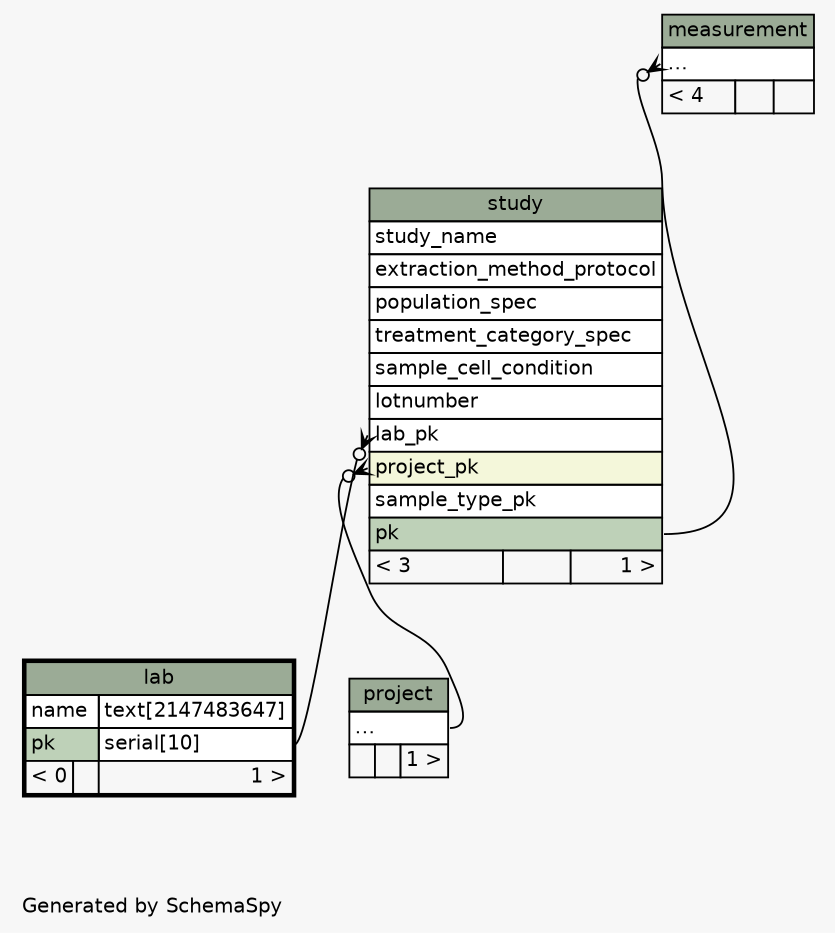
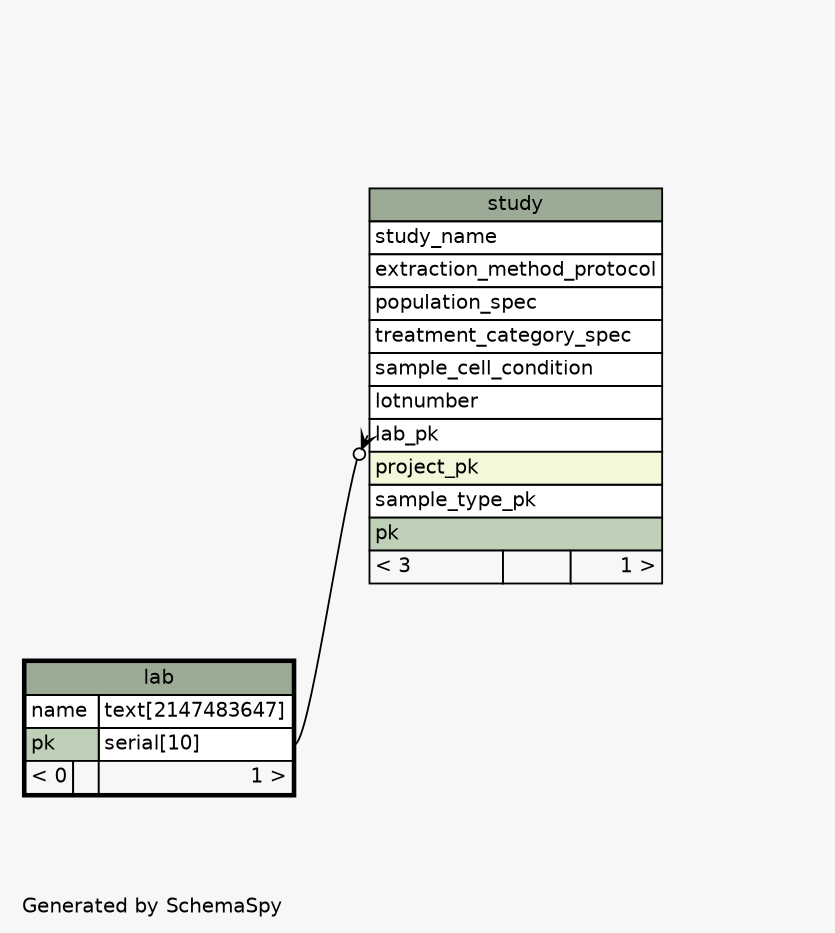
node "measurement": removed
node "project": removed
